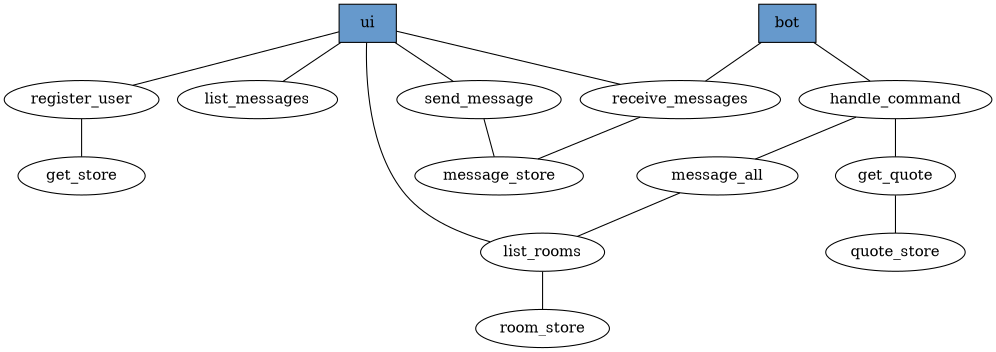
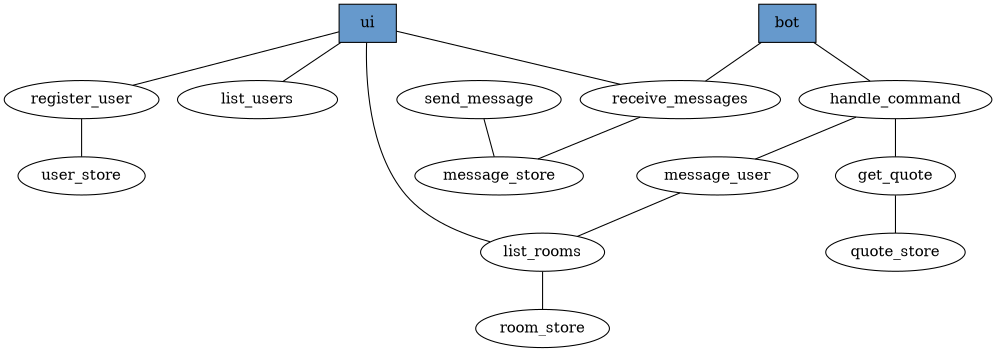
edge "ui" -- "send_message": removed
node "list_messages": label "list_messages" -> "list_users"
node "get_store": label "get_store" -> "user_store"
node "message_all": label "message_all" -> "message_user"
